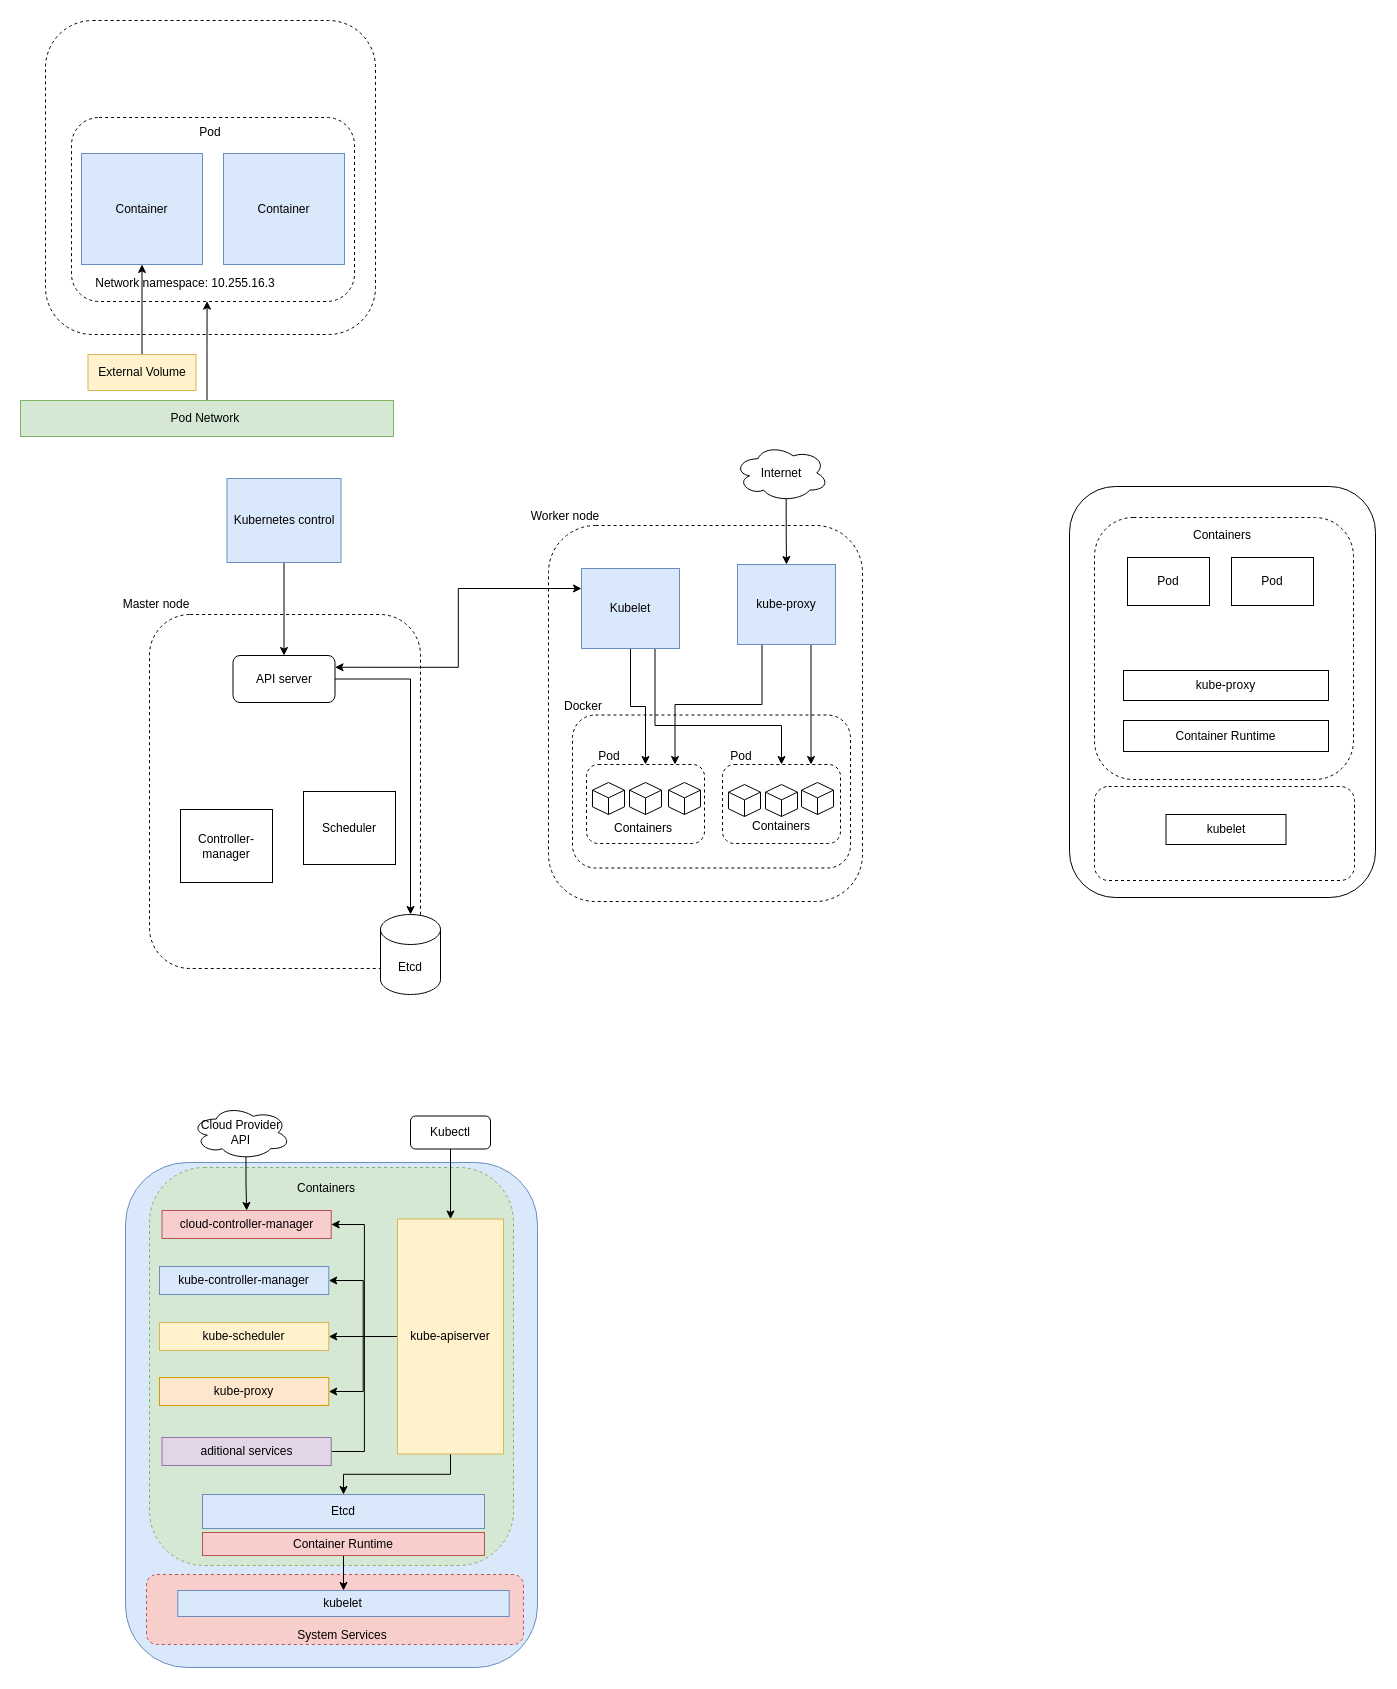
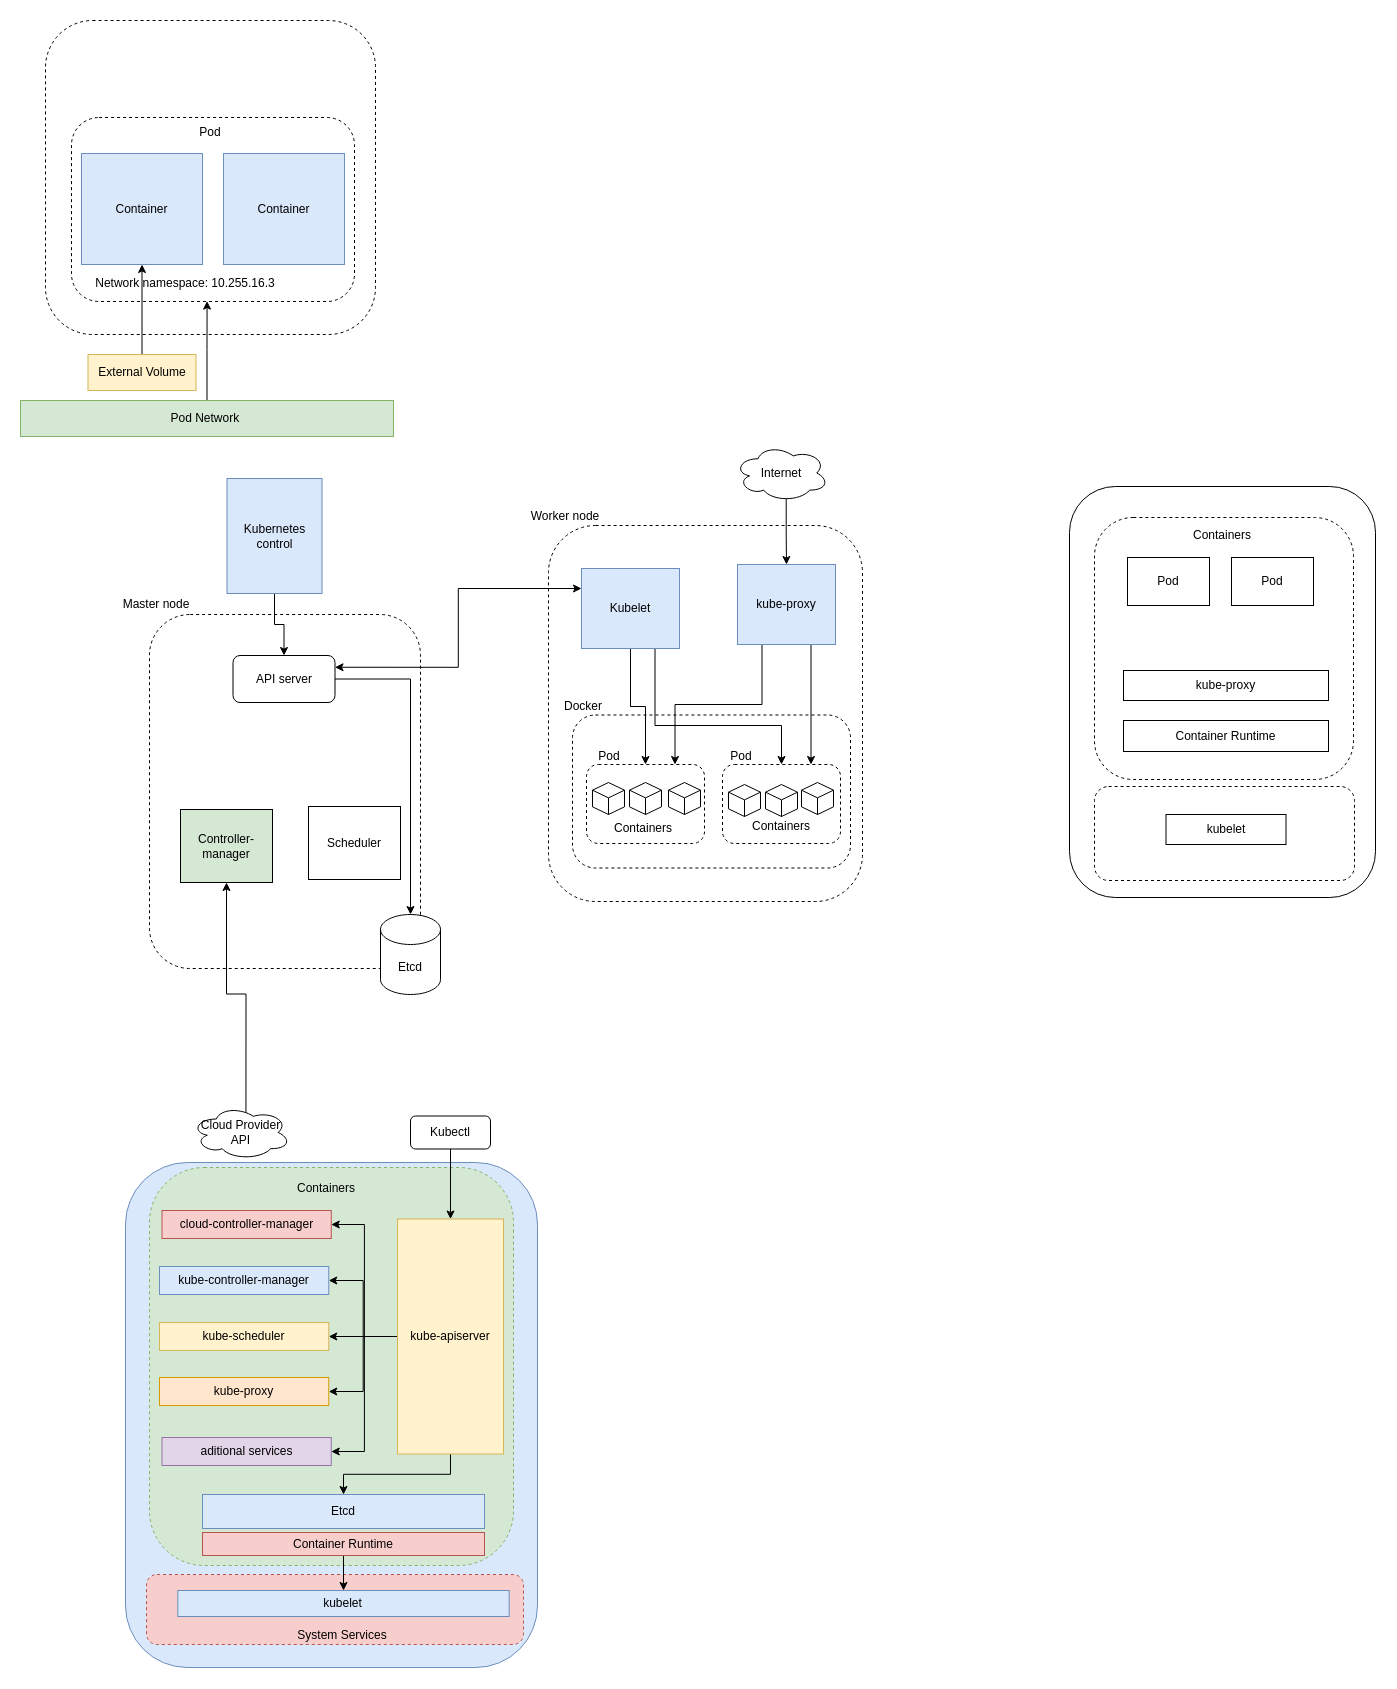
node "Kubernetes control": size 114x84 -> 95x115
node "Scheduler": moved (350, 828) -> (355, 843)
node "Controller-manager": fillcolor #ffffff -> #d5e8d4
edge "Cloud Provider API" -> "cloud-controller-manager": now "Cloud Provider API" -> "Controller-manager"
edge "kube-apiserver" -- "aditional services": arrowhead none -> classic
